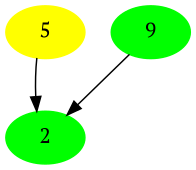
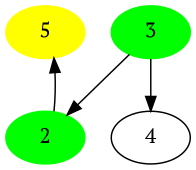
node "9": label "9" -> "3"
edge "5" -> "2": reversed
node "4": added
